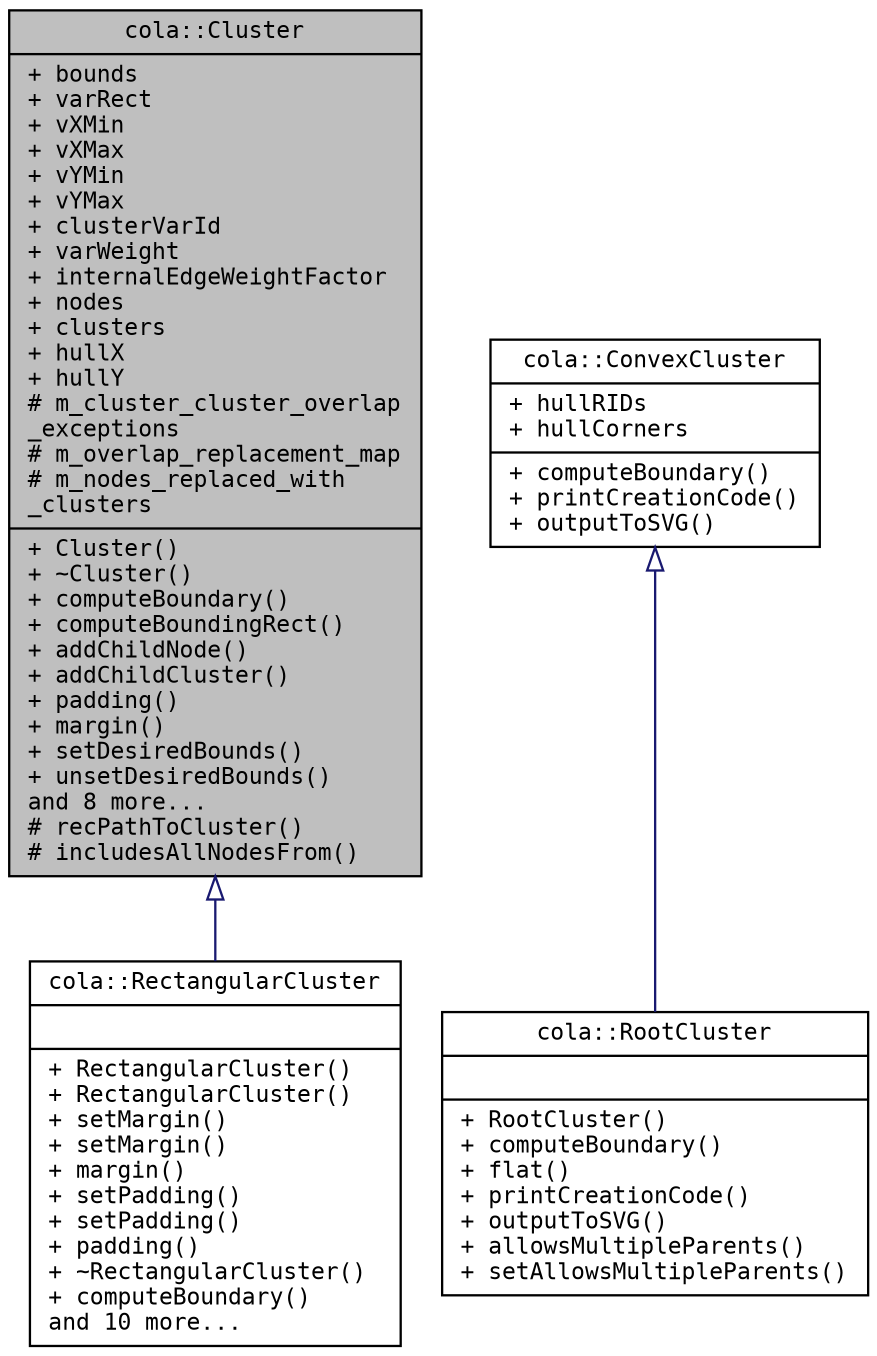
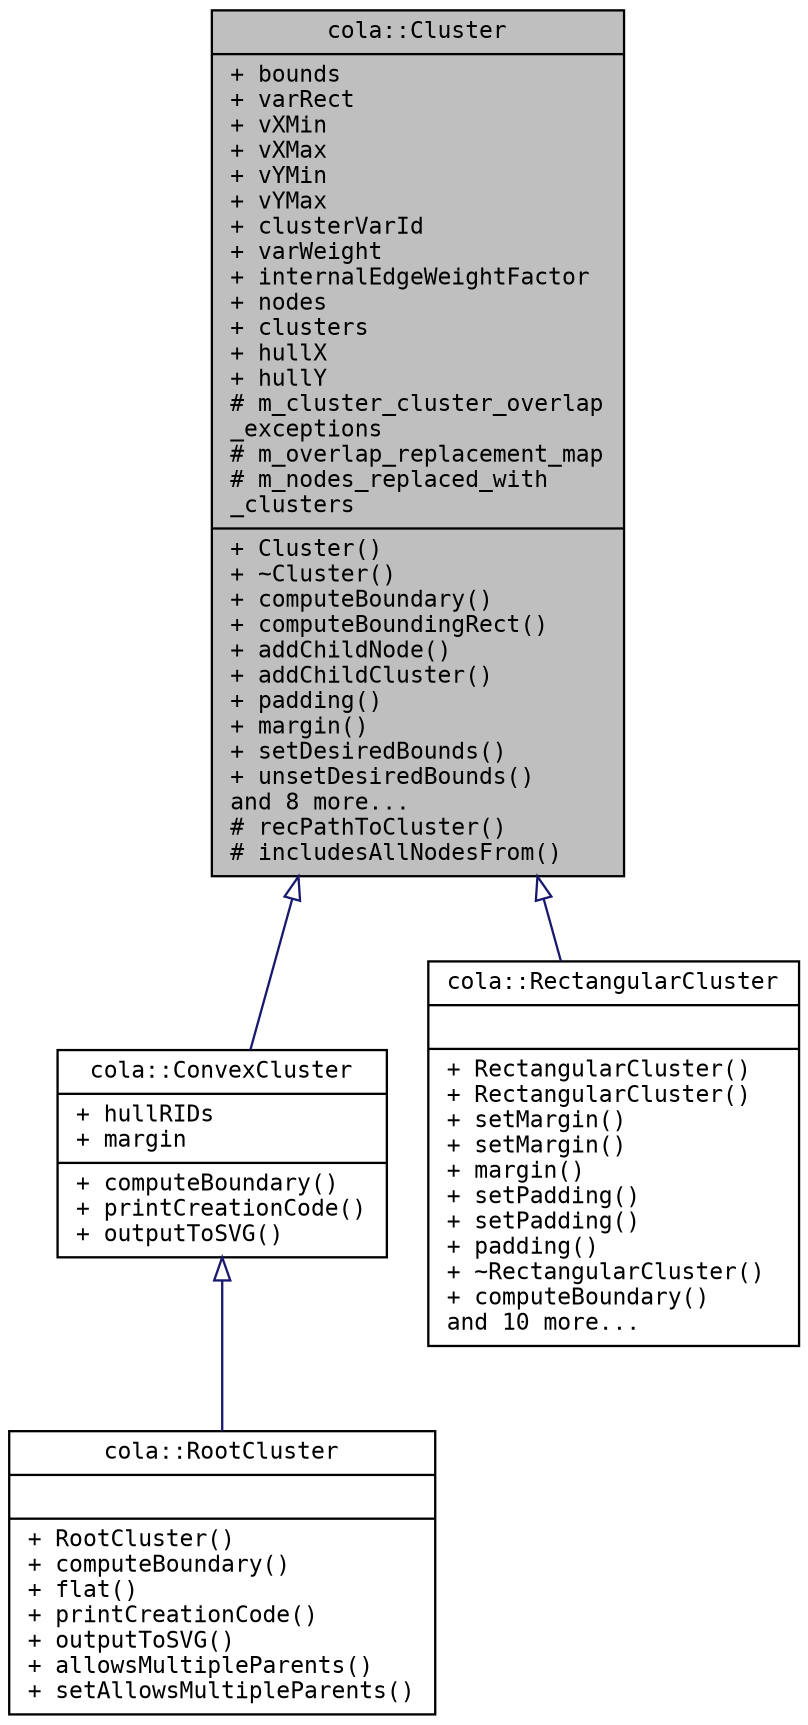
node "cola::ConvexCluster": text "+ hullCorners" -> "+ margin"
edge "cola::ConvexCluster" -> "cola::Cluster": added
